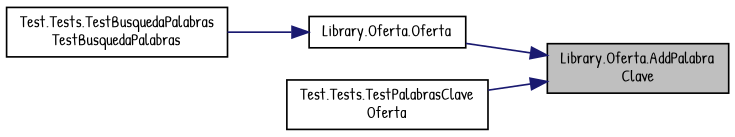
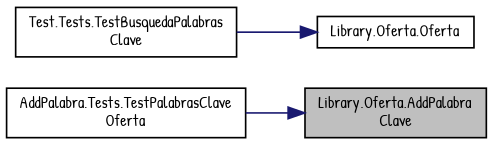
node "Test.Tests.TestBusquedaPalabras TestBusquedaPalabras": label "Test.Tests.TestBusquedaPalabras TestBusquedaPalabras" -> "Test.Tests.TestBusquedaPalabras Clave"
edge "Library.Oferta.Oferta" -> "Library.Oferta.AddPalabra Clave": removed
node "Test.Tests.TestPalabrasClave Oferta": label "Test.Tests.TestPalabrasClave Oferta" -> "AddPalabra.Tests.TestPalabrasClave Oferta"
